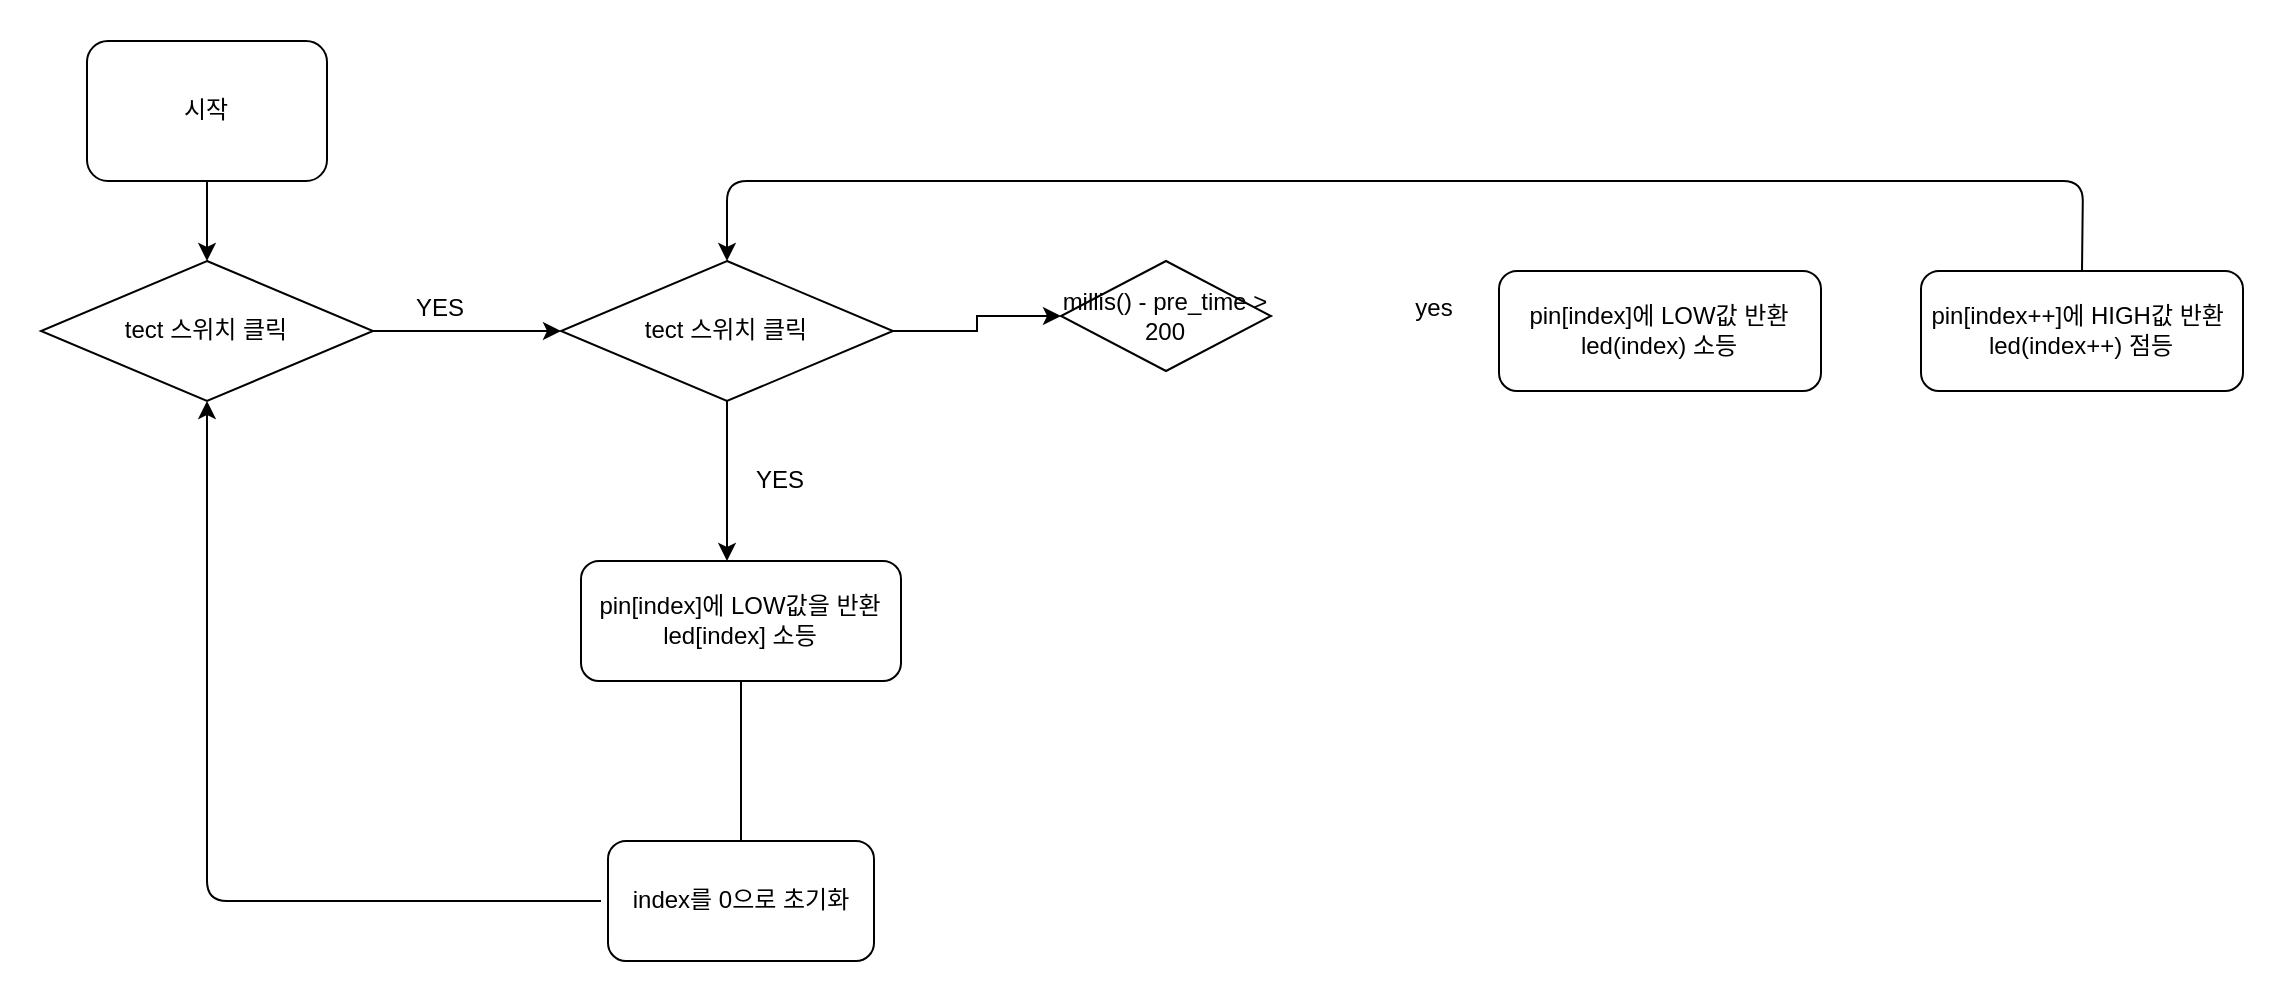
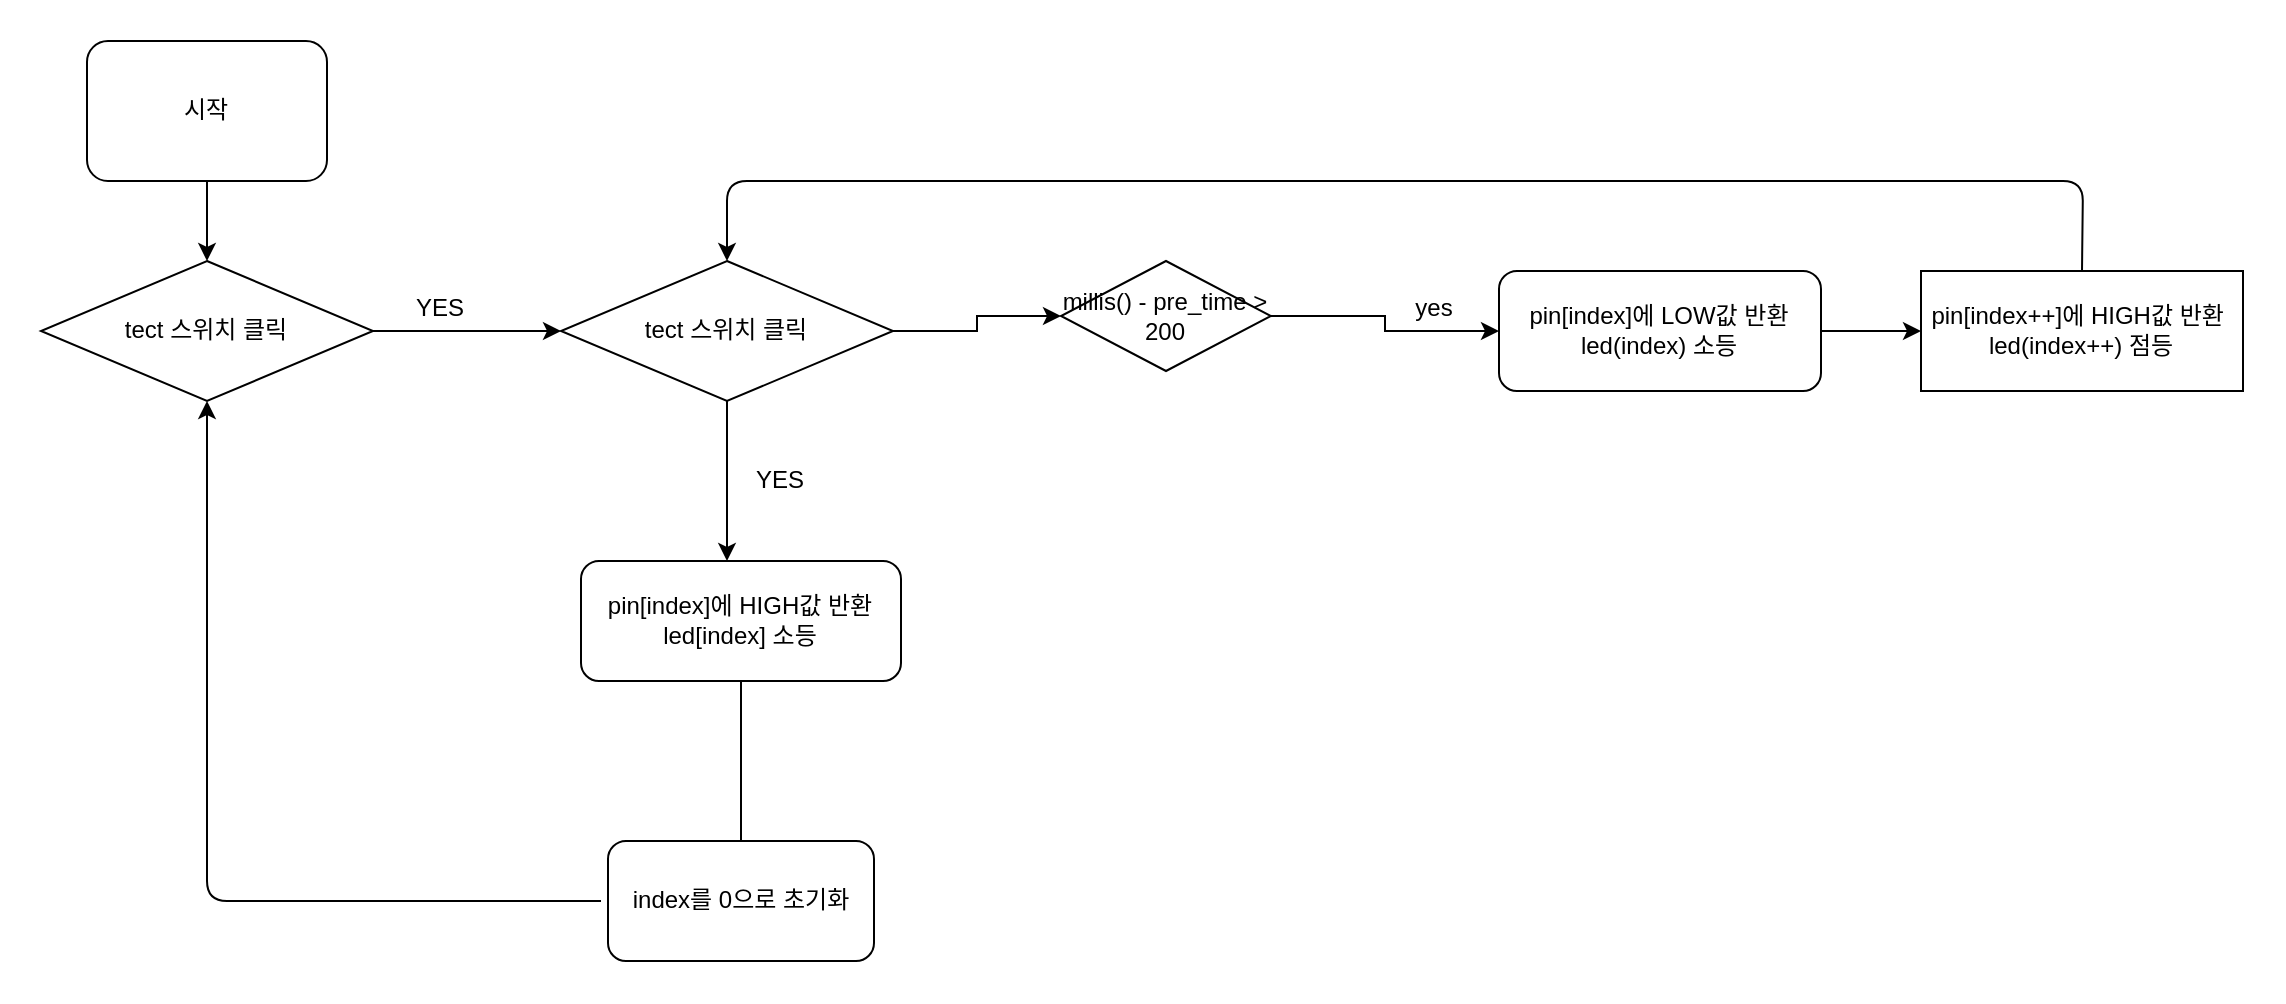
edge "millis() - pre_time > 200" -> "pin[index]에 LOW값 반환 led(index) 소등": added
edge "pin[index]에 LOW값 반환 led(index) 소등" -> "pin[index++]에 HIGH값 반환 led(index++) 점등": added
node "pin[index++]에 HIGH값 반환 led(index++) 점등": shape rounded rectangle -> rectangle
node "pin[index]에 LOW값을 반환 led[index] 소등": label "pin[index]에 LOW값을 반환 led[index] 소등" -> "pin[index]에 HIGH값 반환 led[index] 소등"
